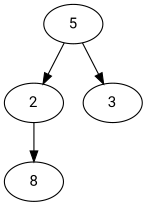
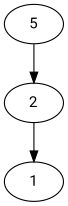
node "3": removed
node "8": label "8" -> "1"
